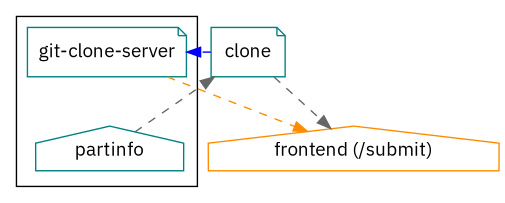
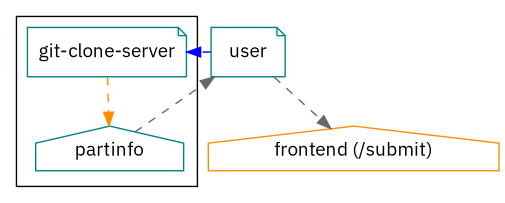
node "clone": label "clone" -> "user"
edge "git-clone-server" -> "frontend (/submit)": now "git-clone-server" -> "partinfo"
